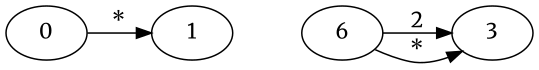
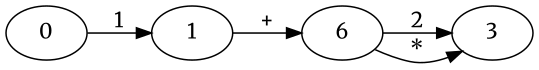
edge "0" -> "1": label "*" -> "1"
edge "1" -> "6": added, label "+"
